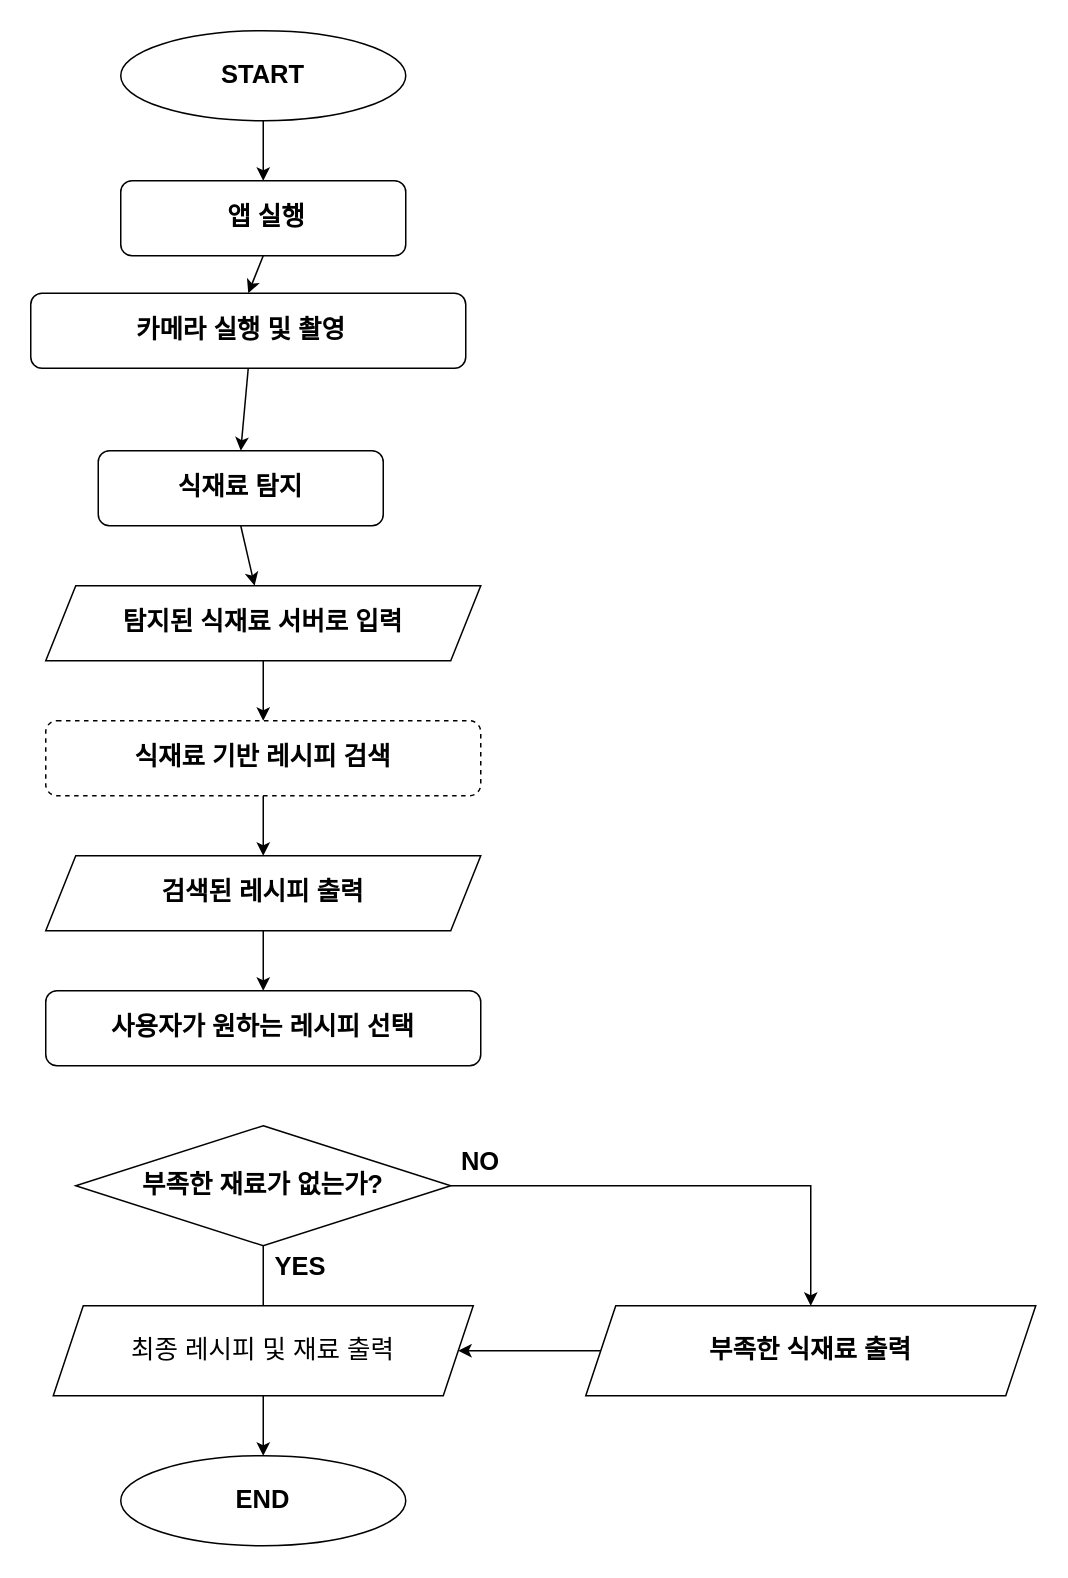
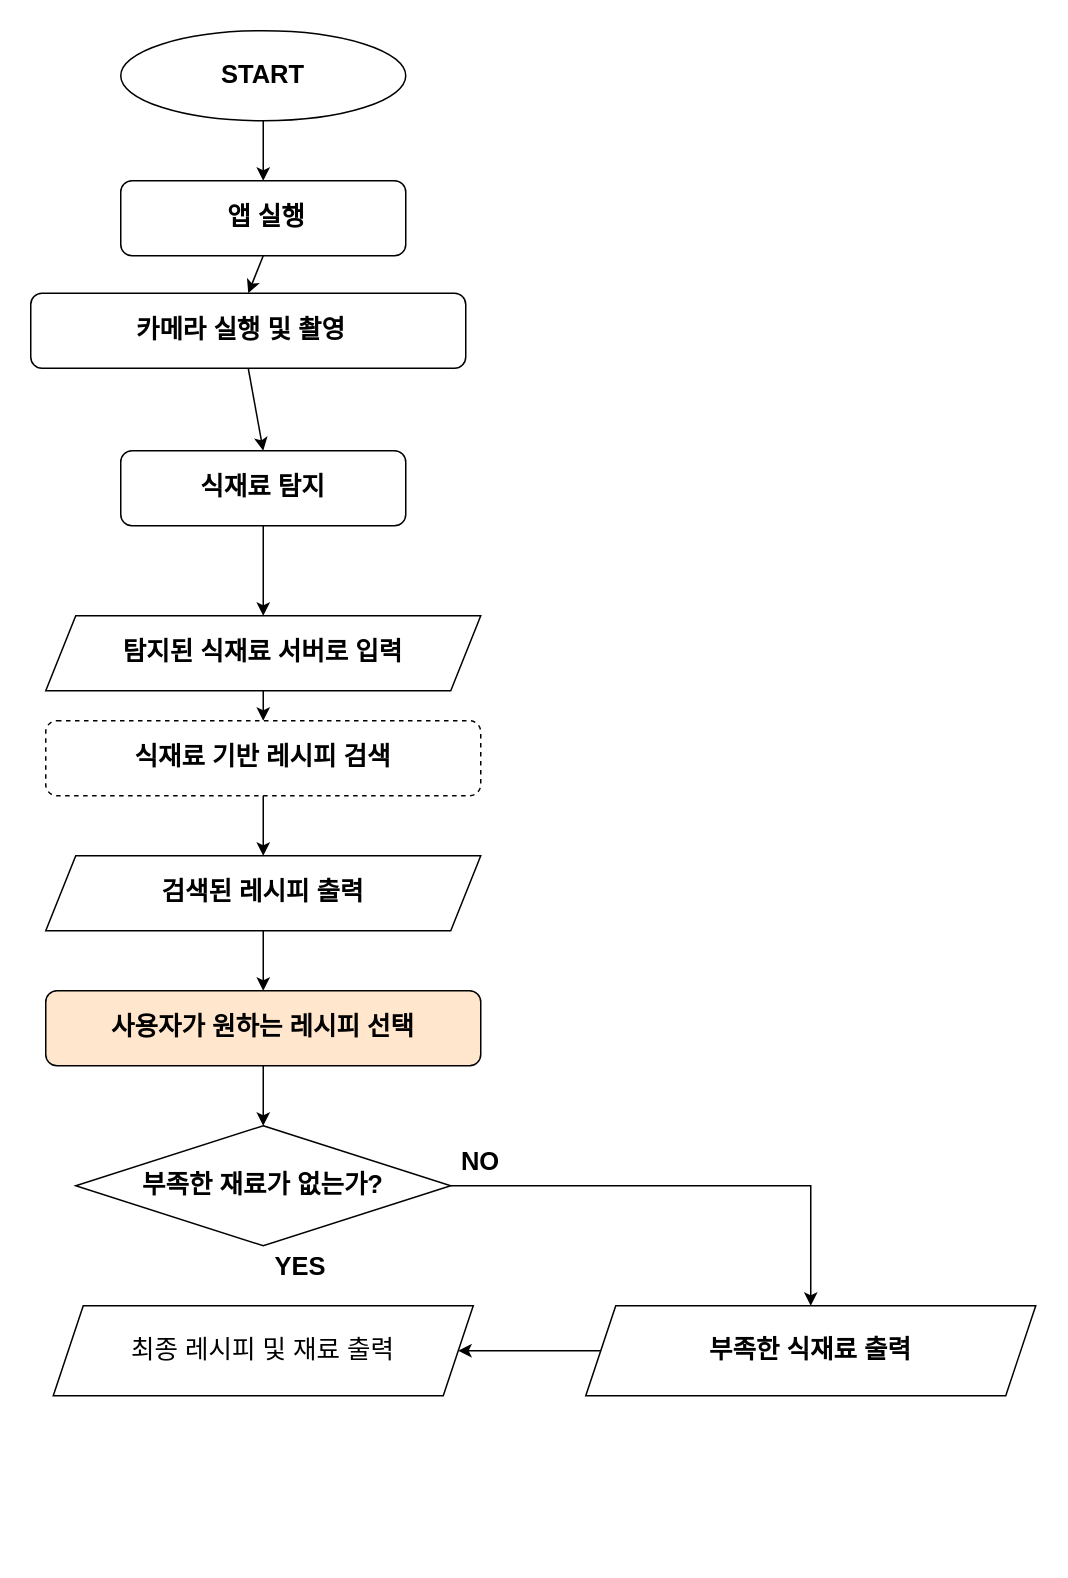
node "식재료 탐지": moved (241, 488) -> (263, 488)
node "탐지된 식재료 서버로 입력": moved (263, 623) -> (263, 653)
node "사용자가 원하는 레시피 선택": fillcolor #ffffff -> #ffe6cc
edge "사용자가 원하는 레시피 선택" -> "부족한 재료가 없는가?": added
edge "부족한 재료가 없는가?" -> "END": removed
node "END": removed
